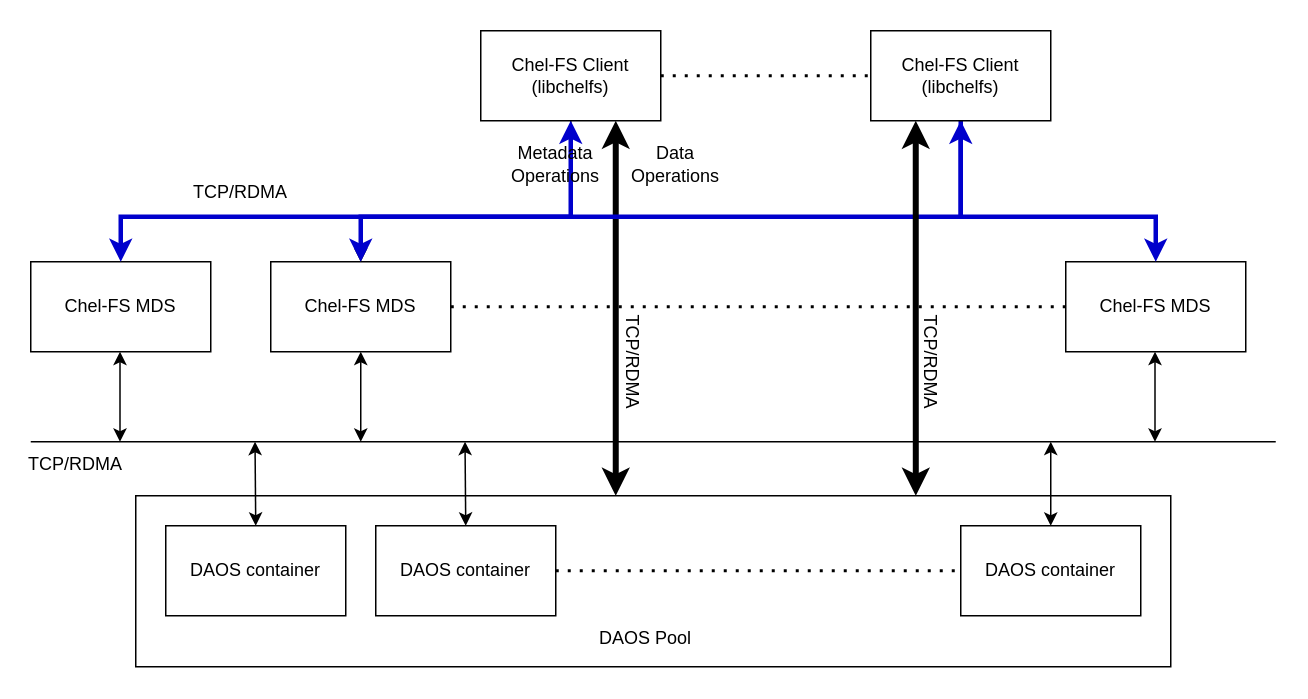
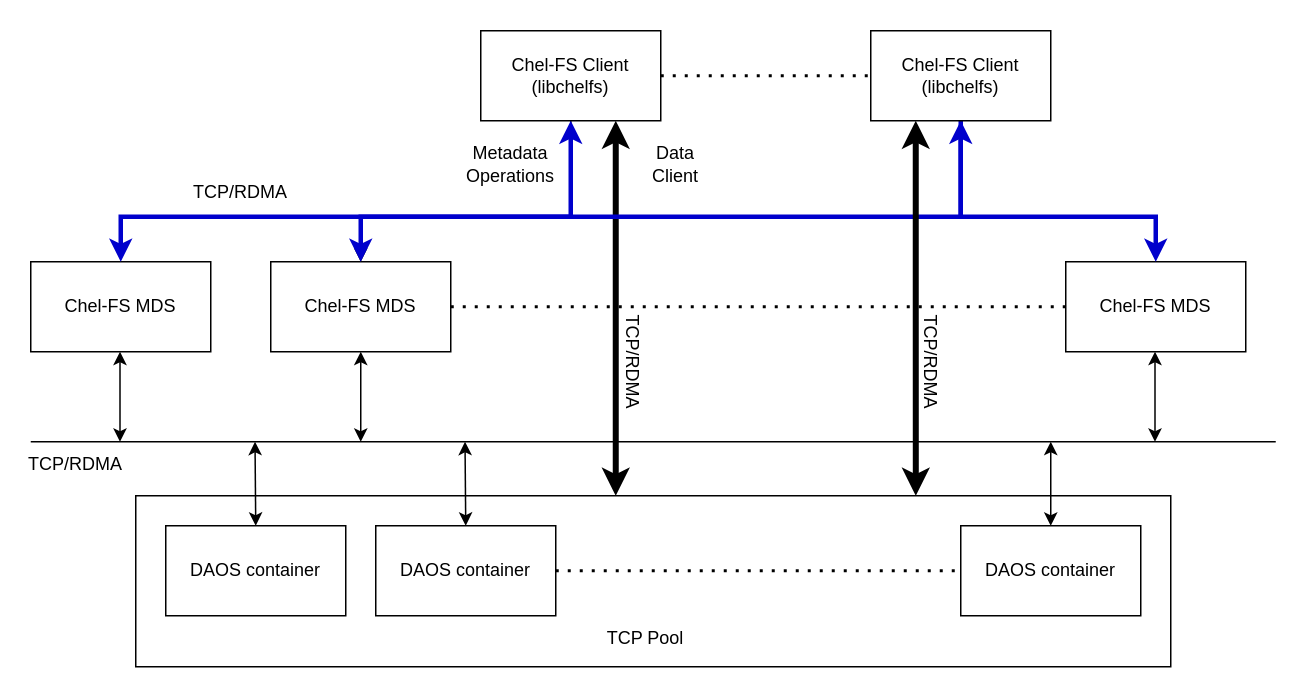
node "Metadata Operations": moved (556, 164) -> (511, 164)
node "Data Operations": label "Data Operations" -> "Data Client"
node "DAOS Pool": label "DAOS Pool" -> "TCP Pool"
